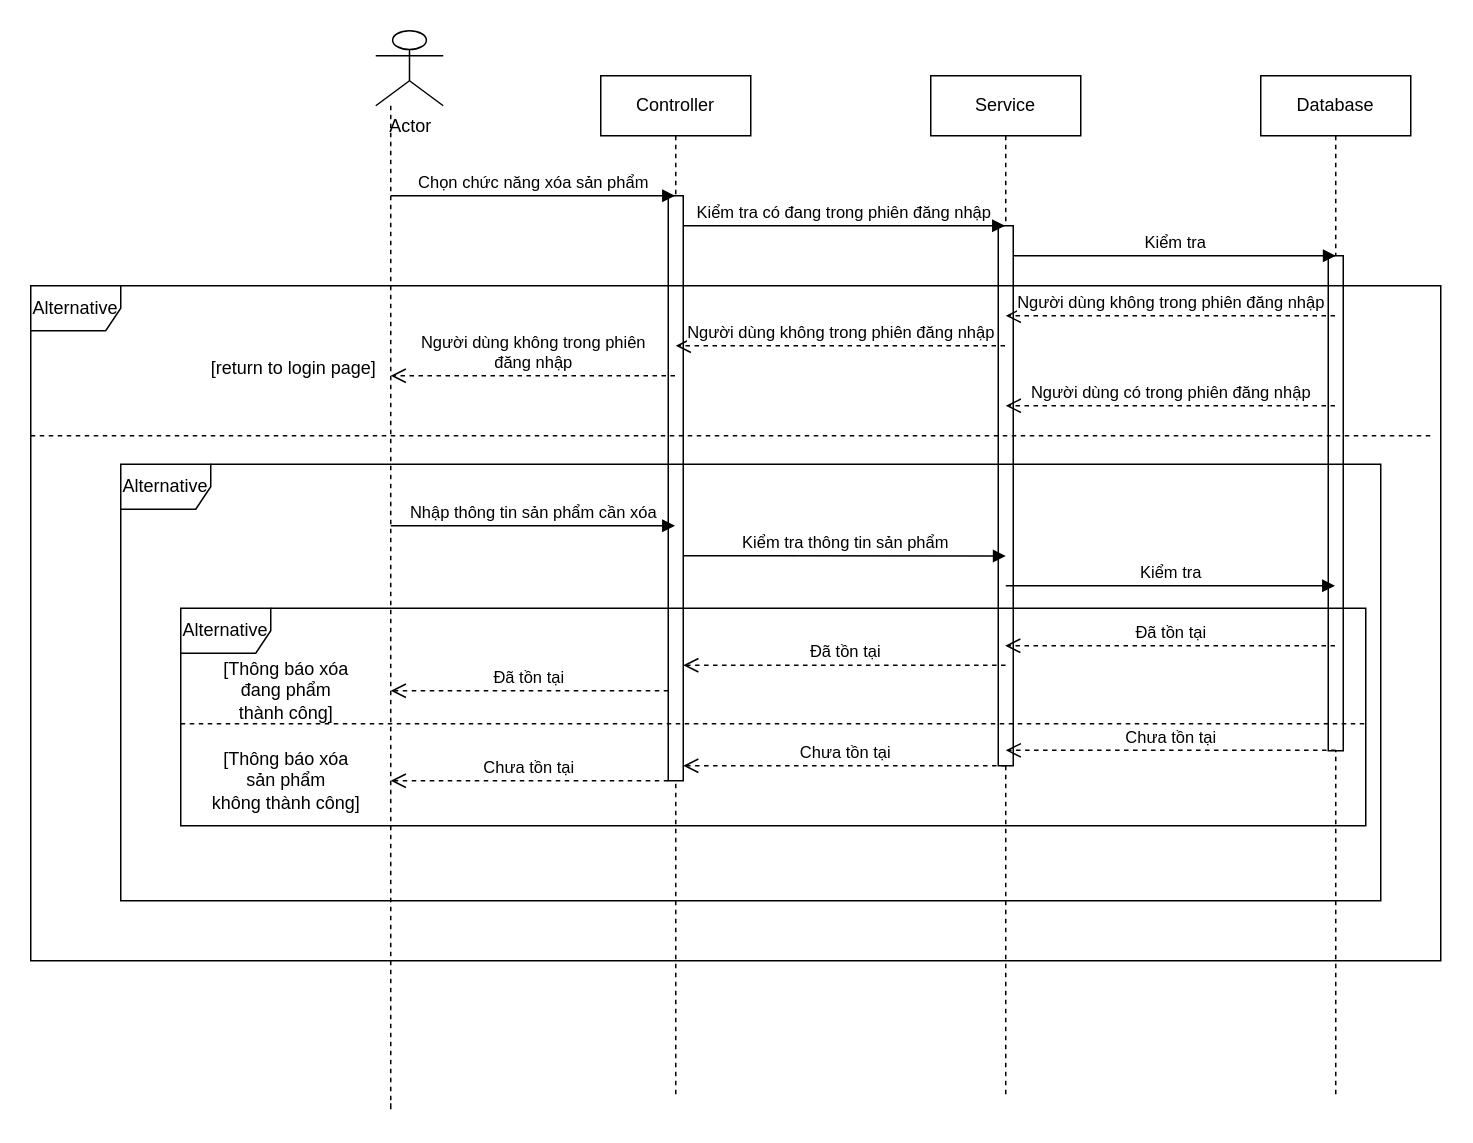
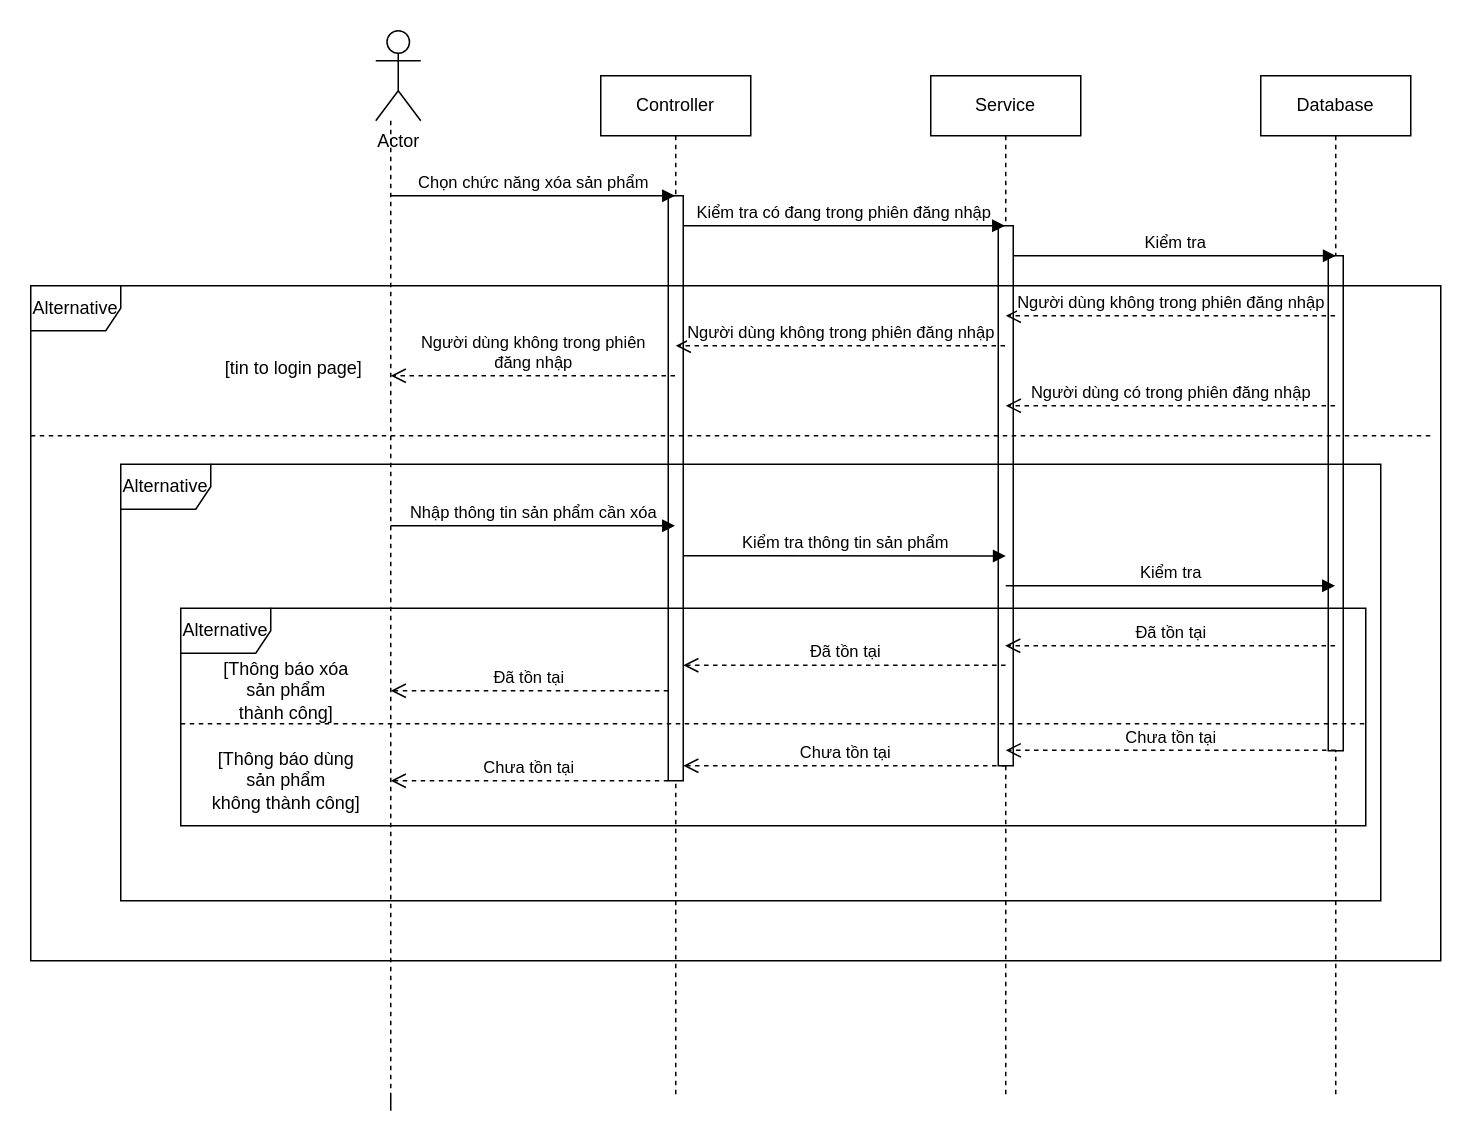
node "Actor": size 68x75 -> 45x90
node "[return to login page]": label "[return to login page]" -> "[tin to login page]"
node "[Thông báo xóa đang phẩm thành công]": label "[Thông báo xóa đang phẩm thành công]" -> "[Thông báo xóa sản phẩm thành công]"
node "[Thông báo xóa sản phẩm không thành công]": label "[Thông báo xóa sản phẩm không thành công]" -> "[Thông báo dùng sản phẩm không thành công]"
